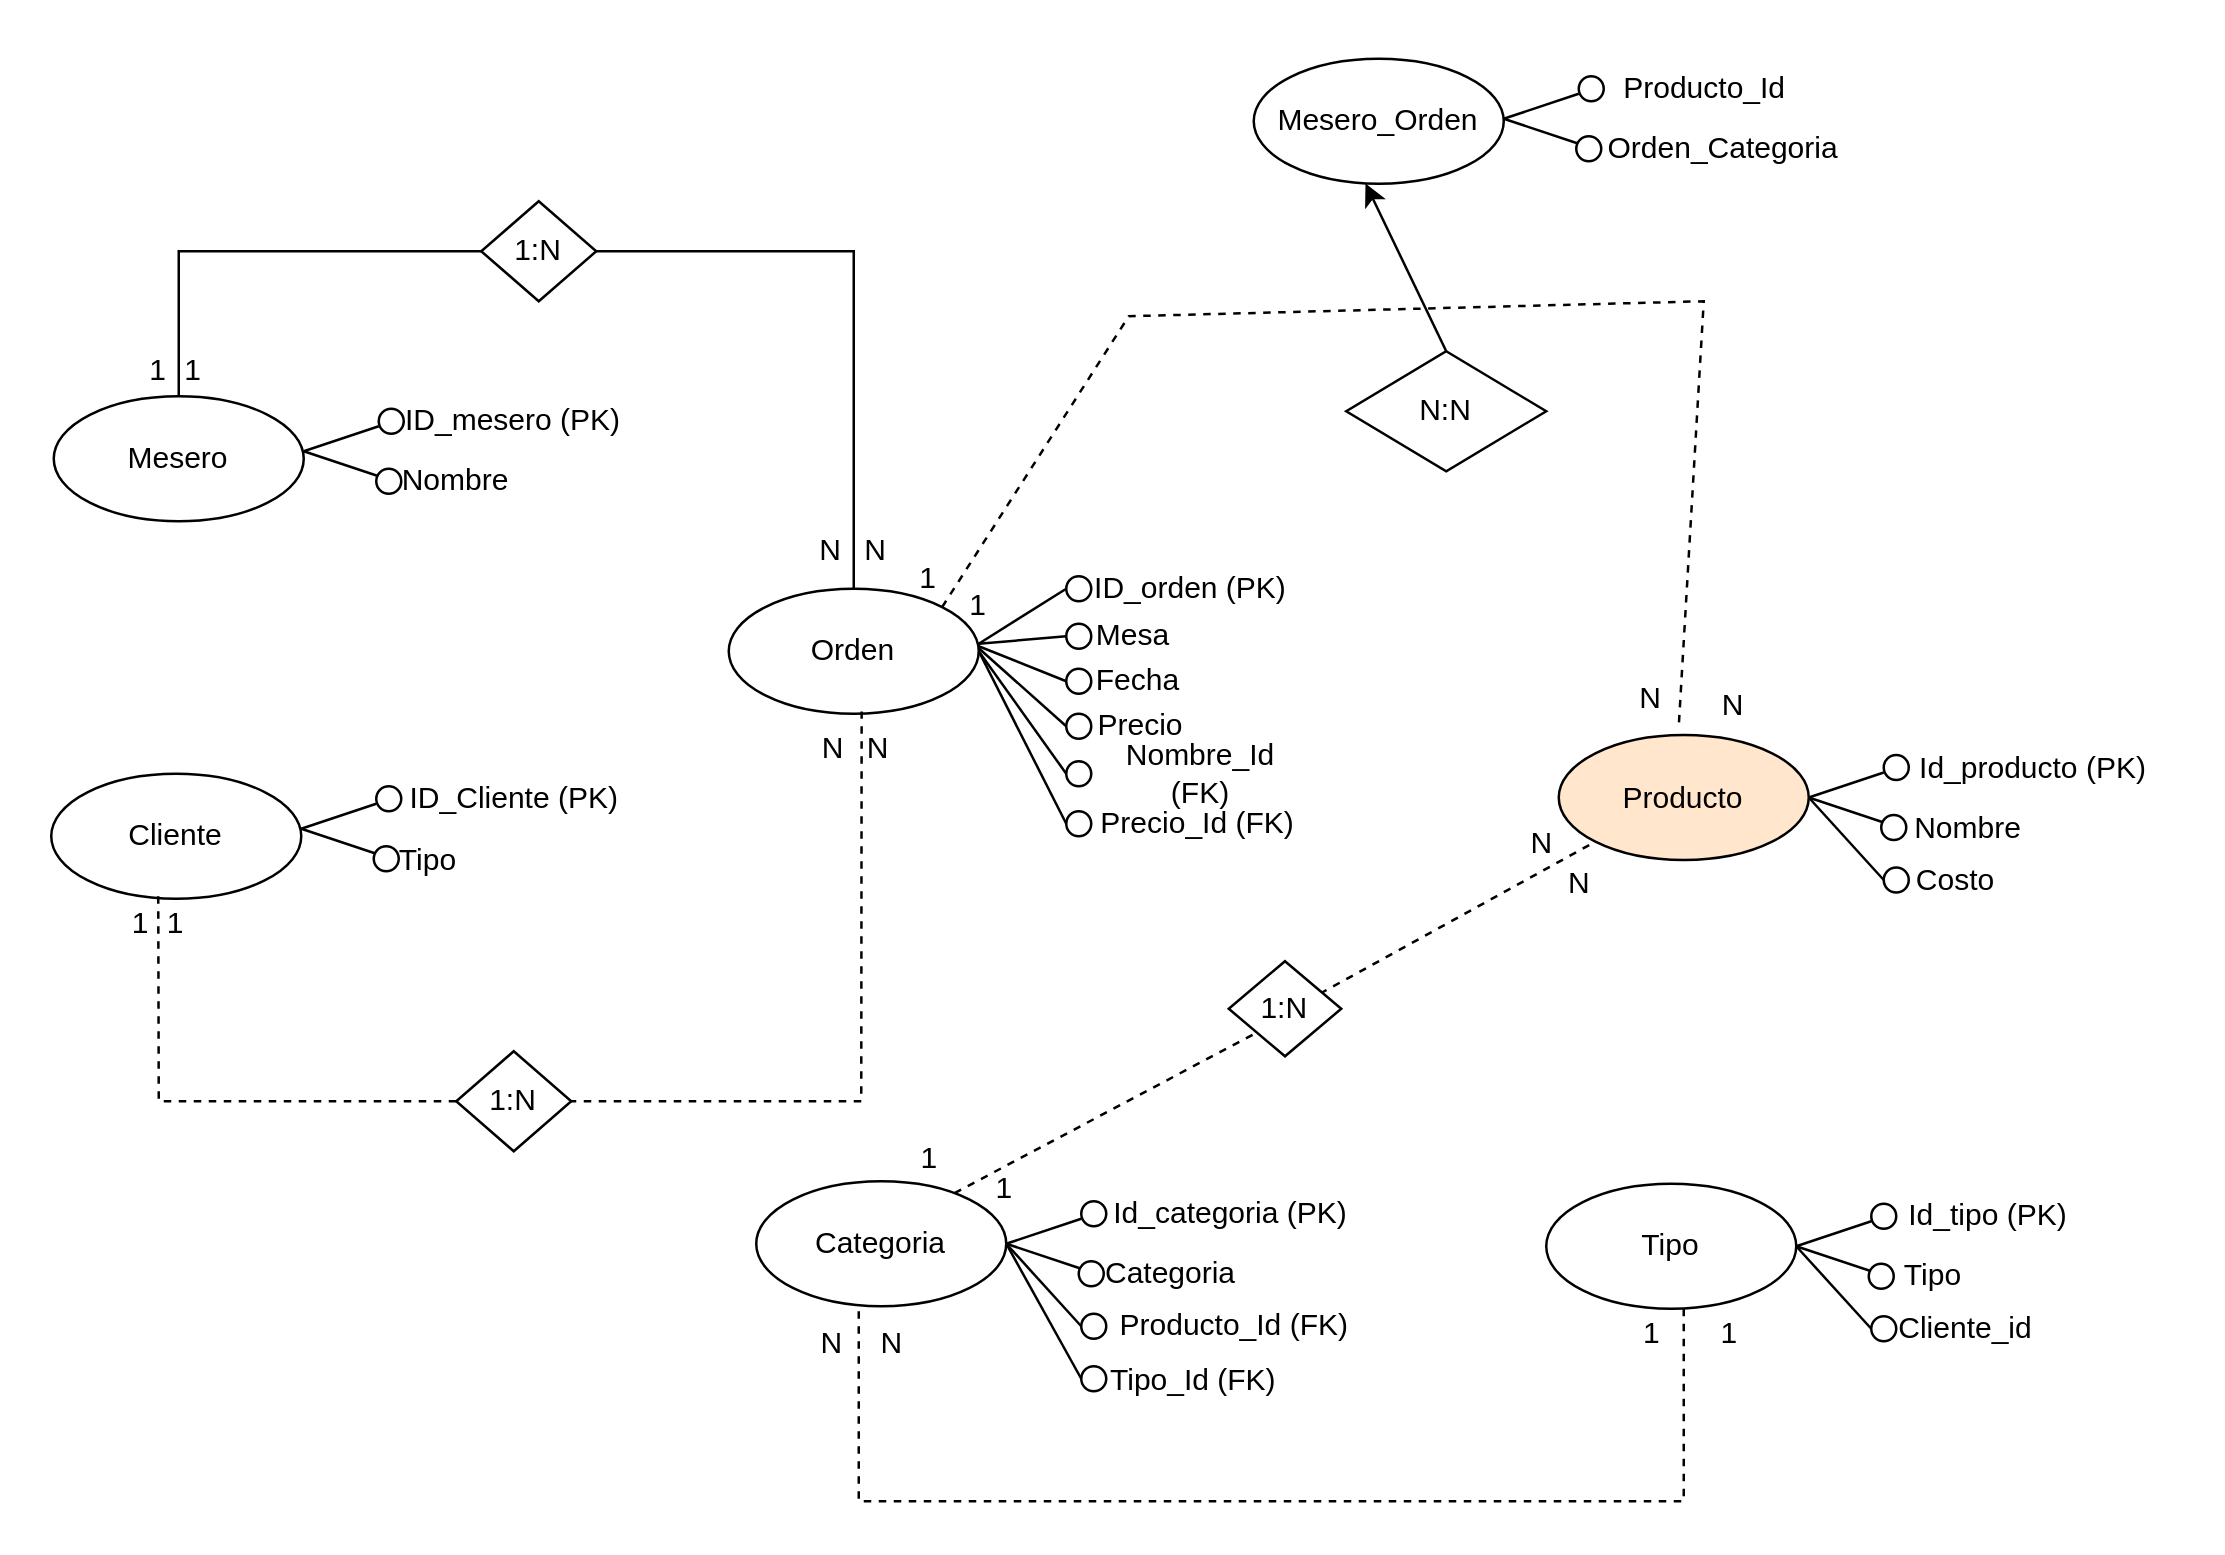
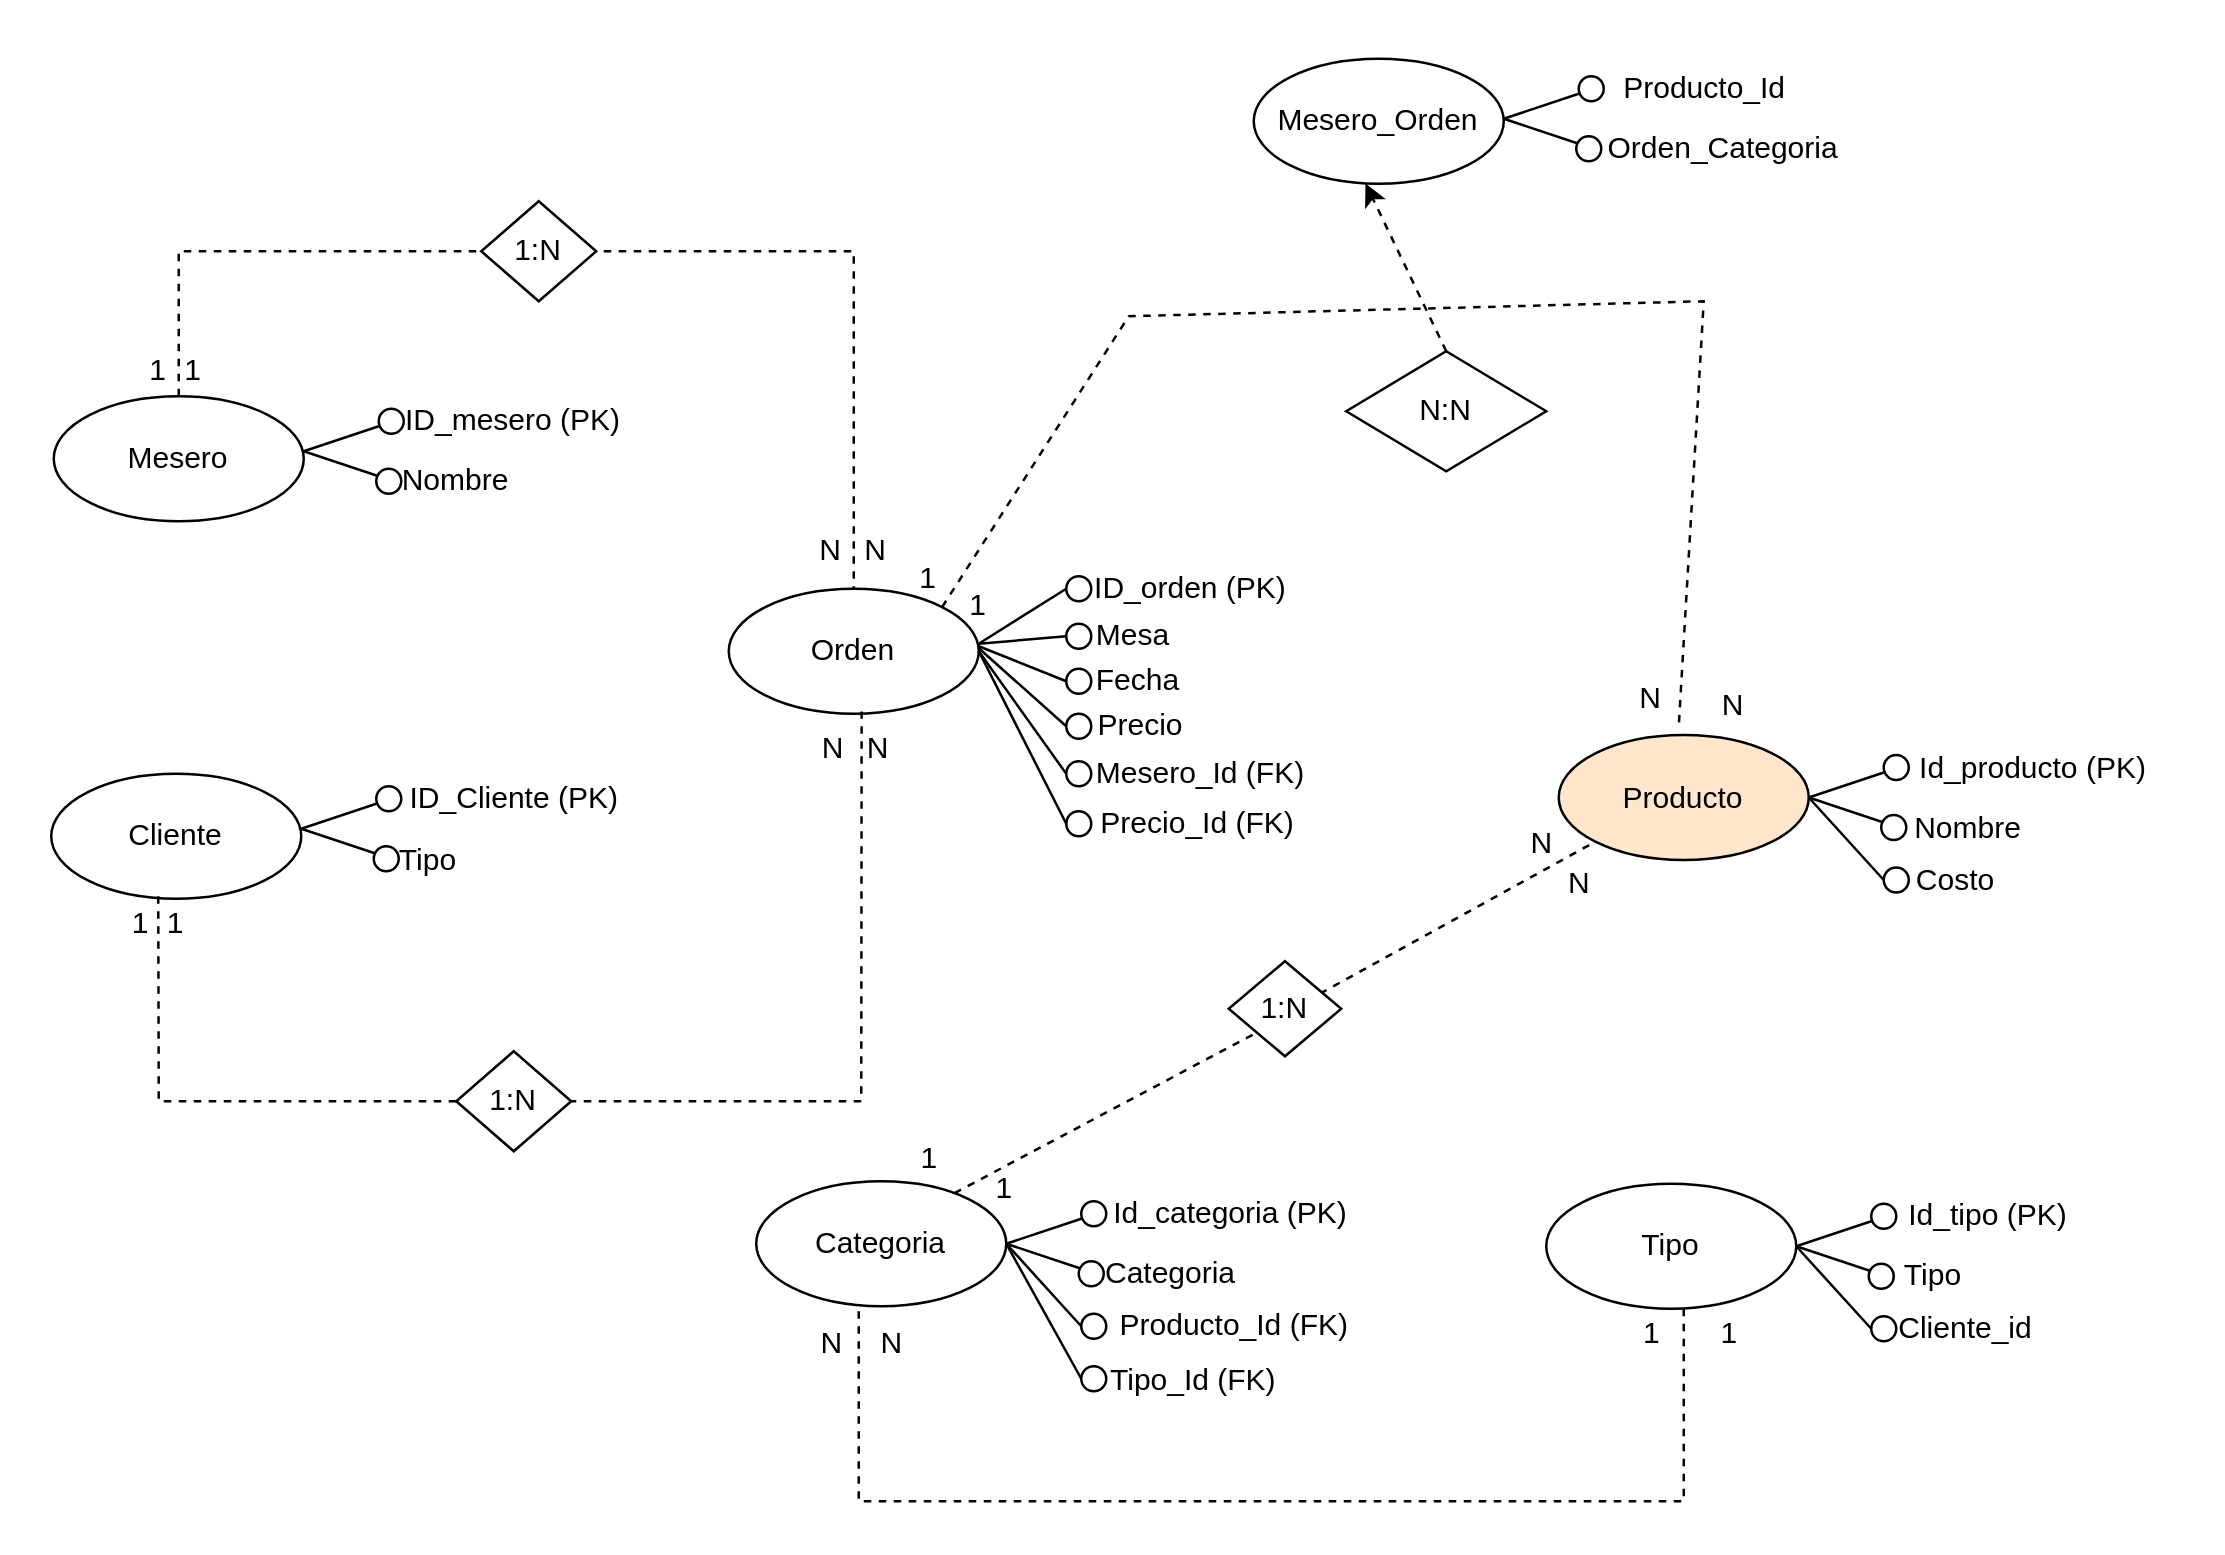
edge "N:N" -> "Mesero_Orden": style solid -> dashed
edge "Mesero" -- "Orden": style solid -> dashed
node "Nombre_Id (FK)": label "Nombre_Id (FK)" -> "Mesero_Id (FK)"
